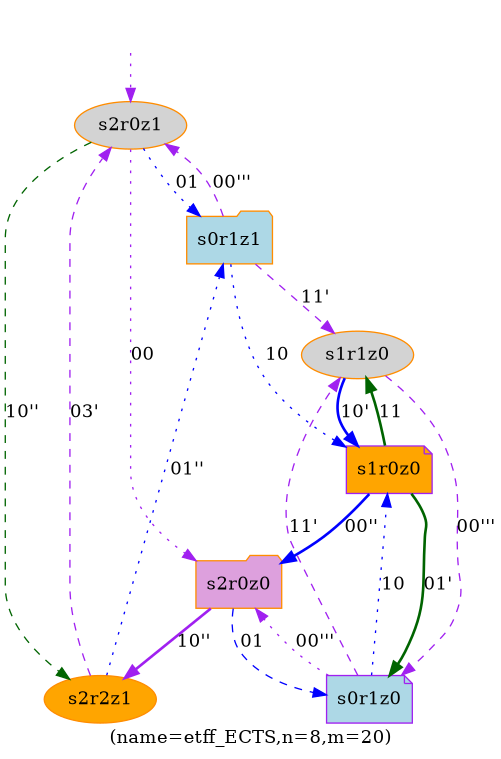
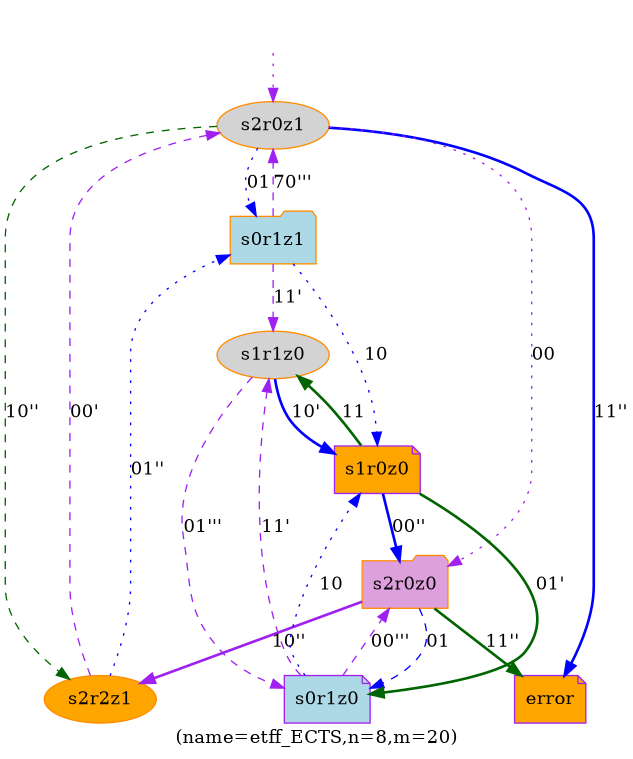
edge "s0r1z1" -> "s2r0z1": label "00'''" -> "70'''"
edge "s2r2z1" -> "s2r0z1": label "03'" -> "00'"
edge "s1r1z0" -> "s0r1z0": label "00'''" -> "01'''"
edge "s0r1z0" -> "s2r0z0": style dotted -> dashed
node "error": added
